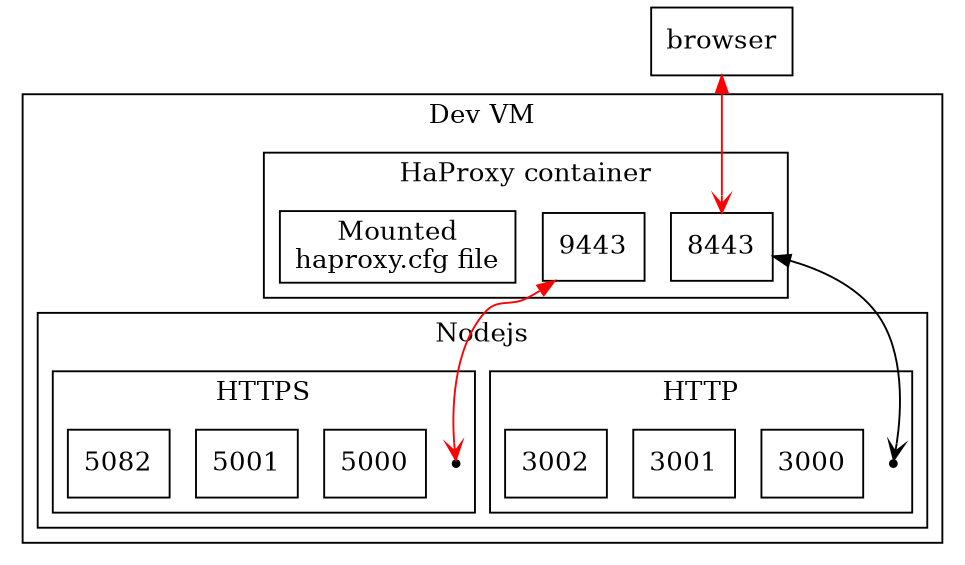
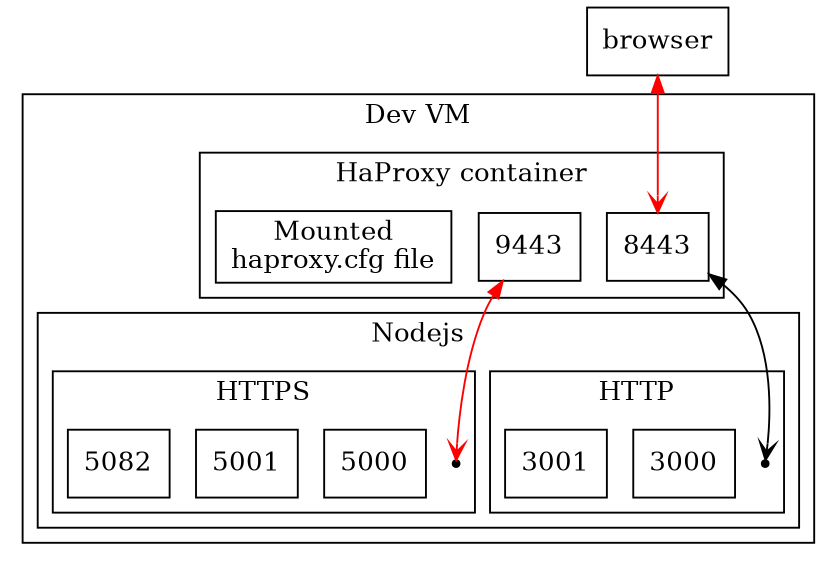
node "3002": removed
